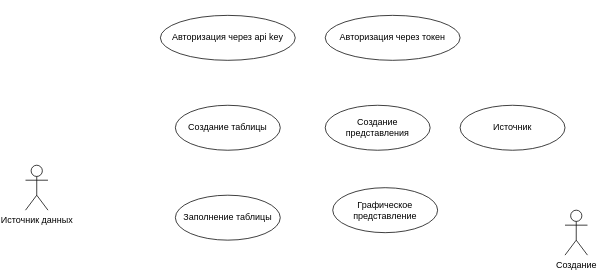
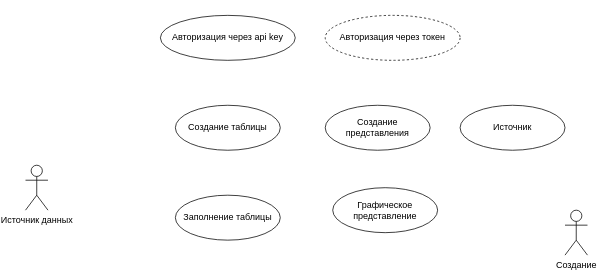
node "Авторизация через токен": style solid -> dashed
